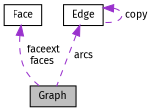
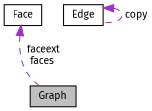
edge "Graph" -> "Edge": removed, label "arcs"
